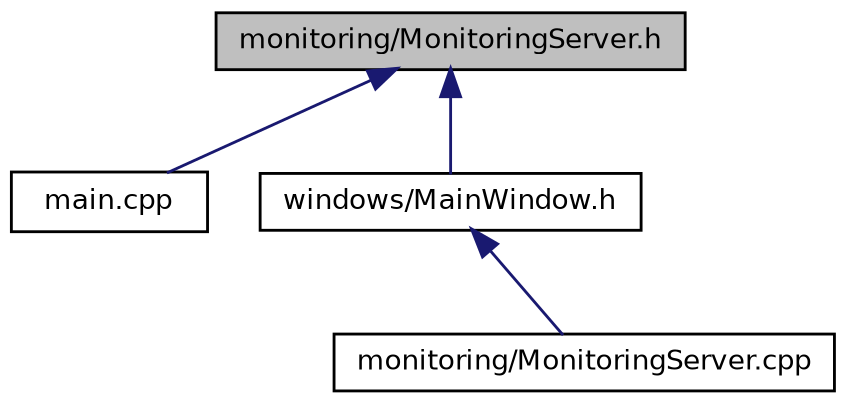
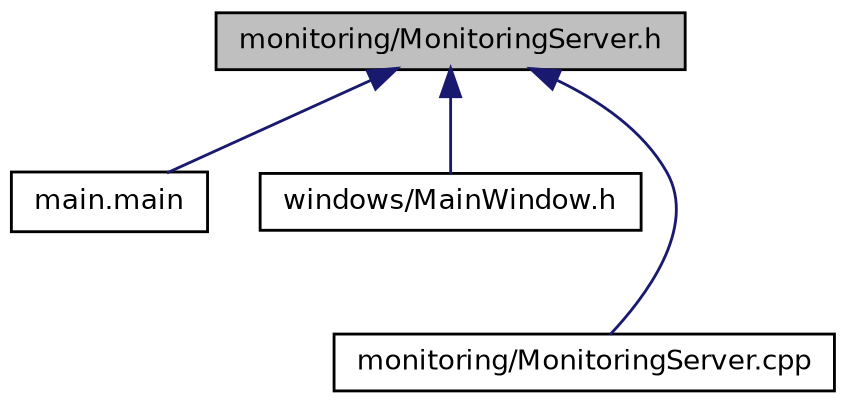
node "main.cpp": label "main.cpp" -> "main.main"
edge "monitoring/MonitoringServer.cpp" -> "windows/MainWindow.h": now "monitoring/MonitoringServer.cpp" -> "monitoring/MonitoringServer.h"
